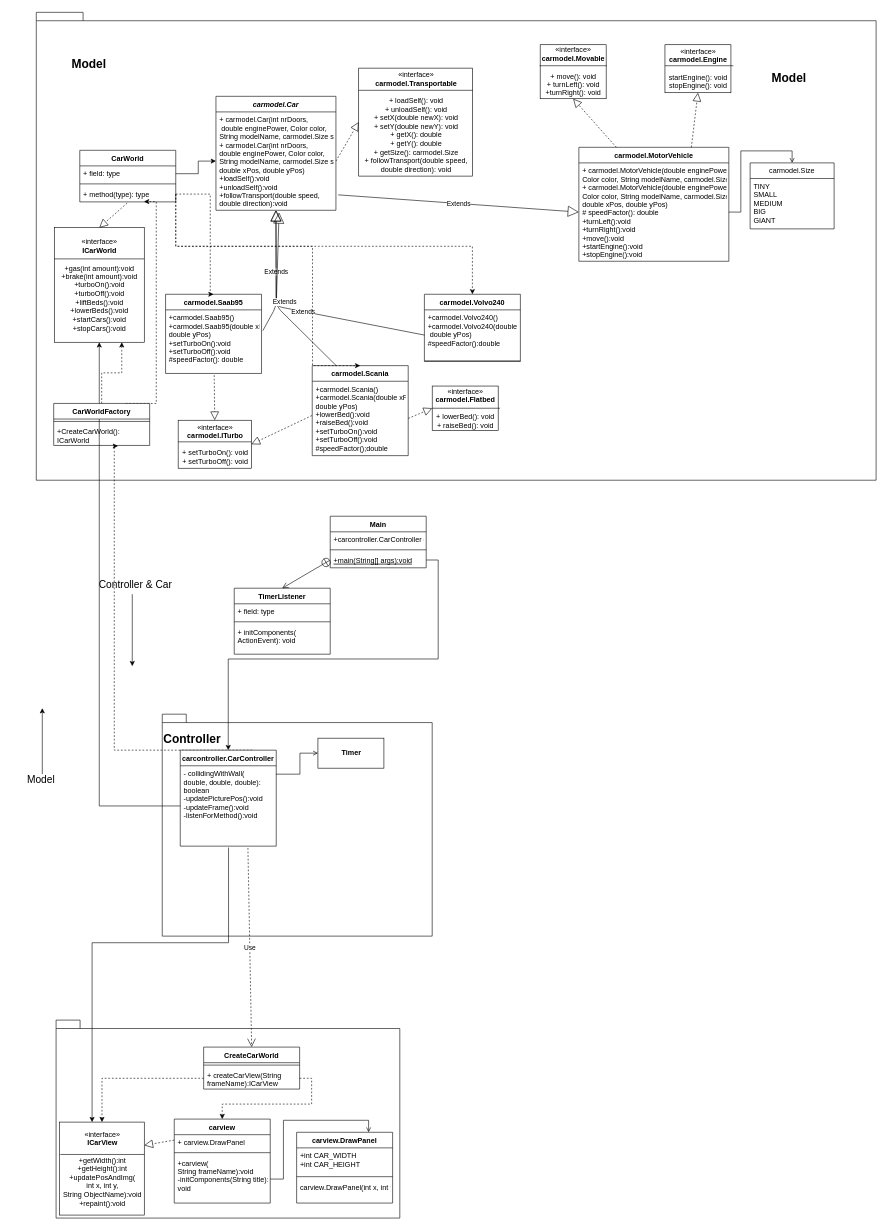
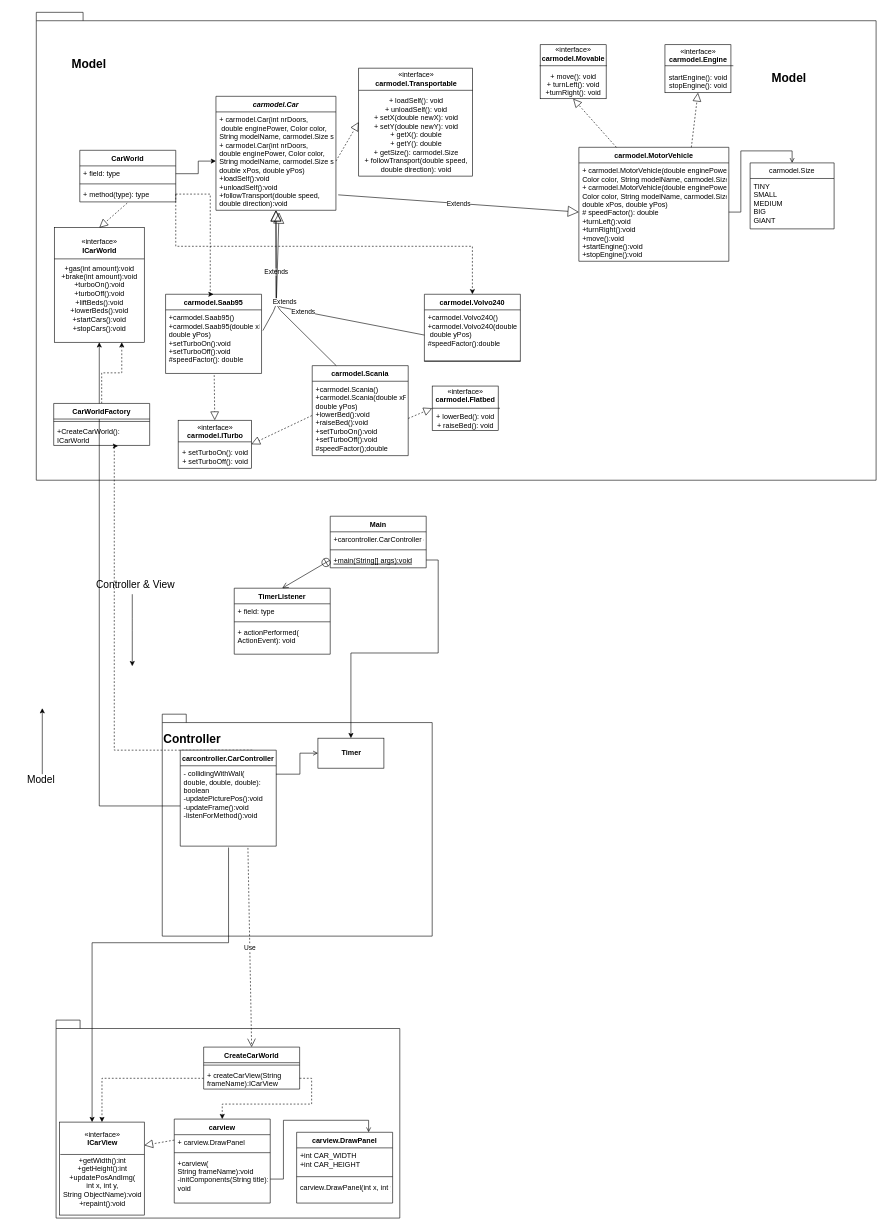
edge "CarWorldFactory" -> "+ method(type): type": removed
edge "+ method(type): type" -> "carmodel.Scania": removed
node "Controller & Car": label "Controller & Car" -> "Controller & View"
node "+ initComponents( ActionEvent): void": label "+ initComponents( ActionEvent): void" -> "+ actionPerformed( ActionEvent): void"
edge "+main(String[] args):void" -> "carcontroller.CarController": now "+main(String[] args):void" -> "Timer"
